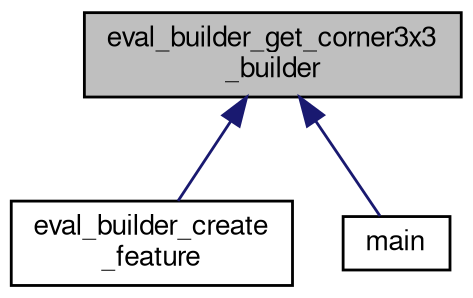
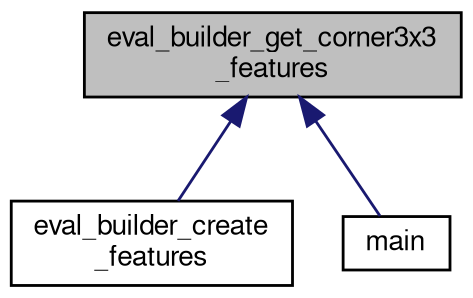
node "eval_builder_get_corner3x3 _builder": label "eval_builder_get_corner3x3 _builder" -> "eval_builder_get_corner3x3 _features"
node "eval_builder_create _feature": label "eval_builder_create _feature" -> "eval_builder_create _features"
